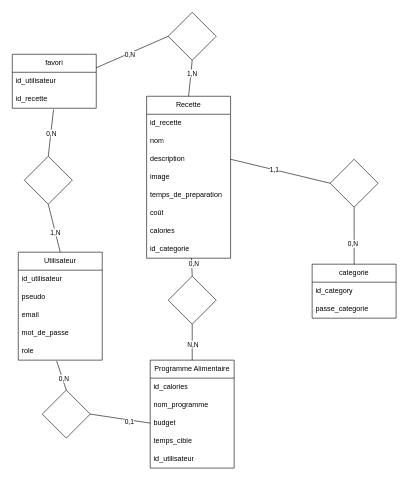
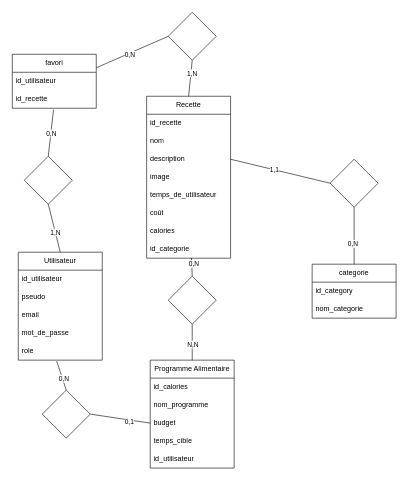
node "temps_de_preparation": label "temps_de_preparation" -> "temps_de_utilisateur"
node "passe_categorie": label "passe_categorie" -> "nom_categorie"
